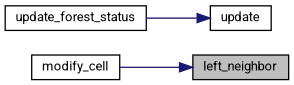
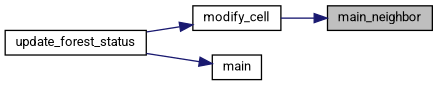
node "update": label "update" -> "main"
edge "update_forest_status" -> "modify_cell": added
node "left_neighbor": label "left_neighbor" -> "main_neighbor"
